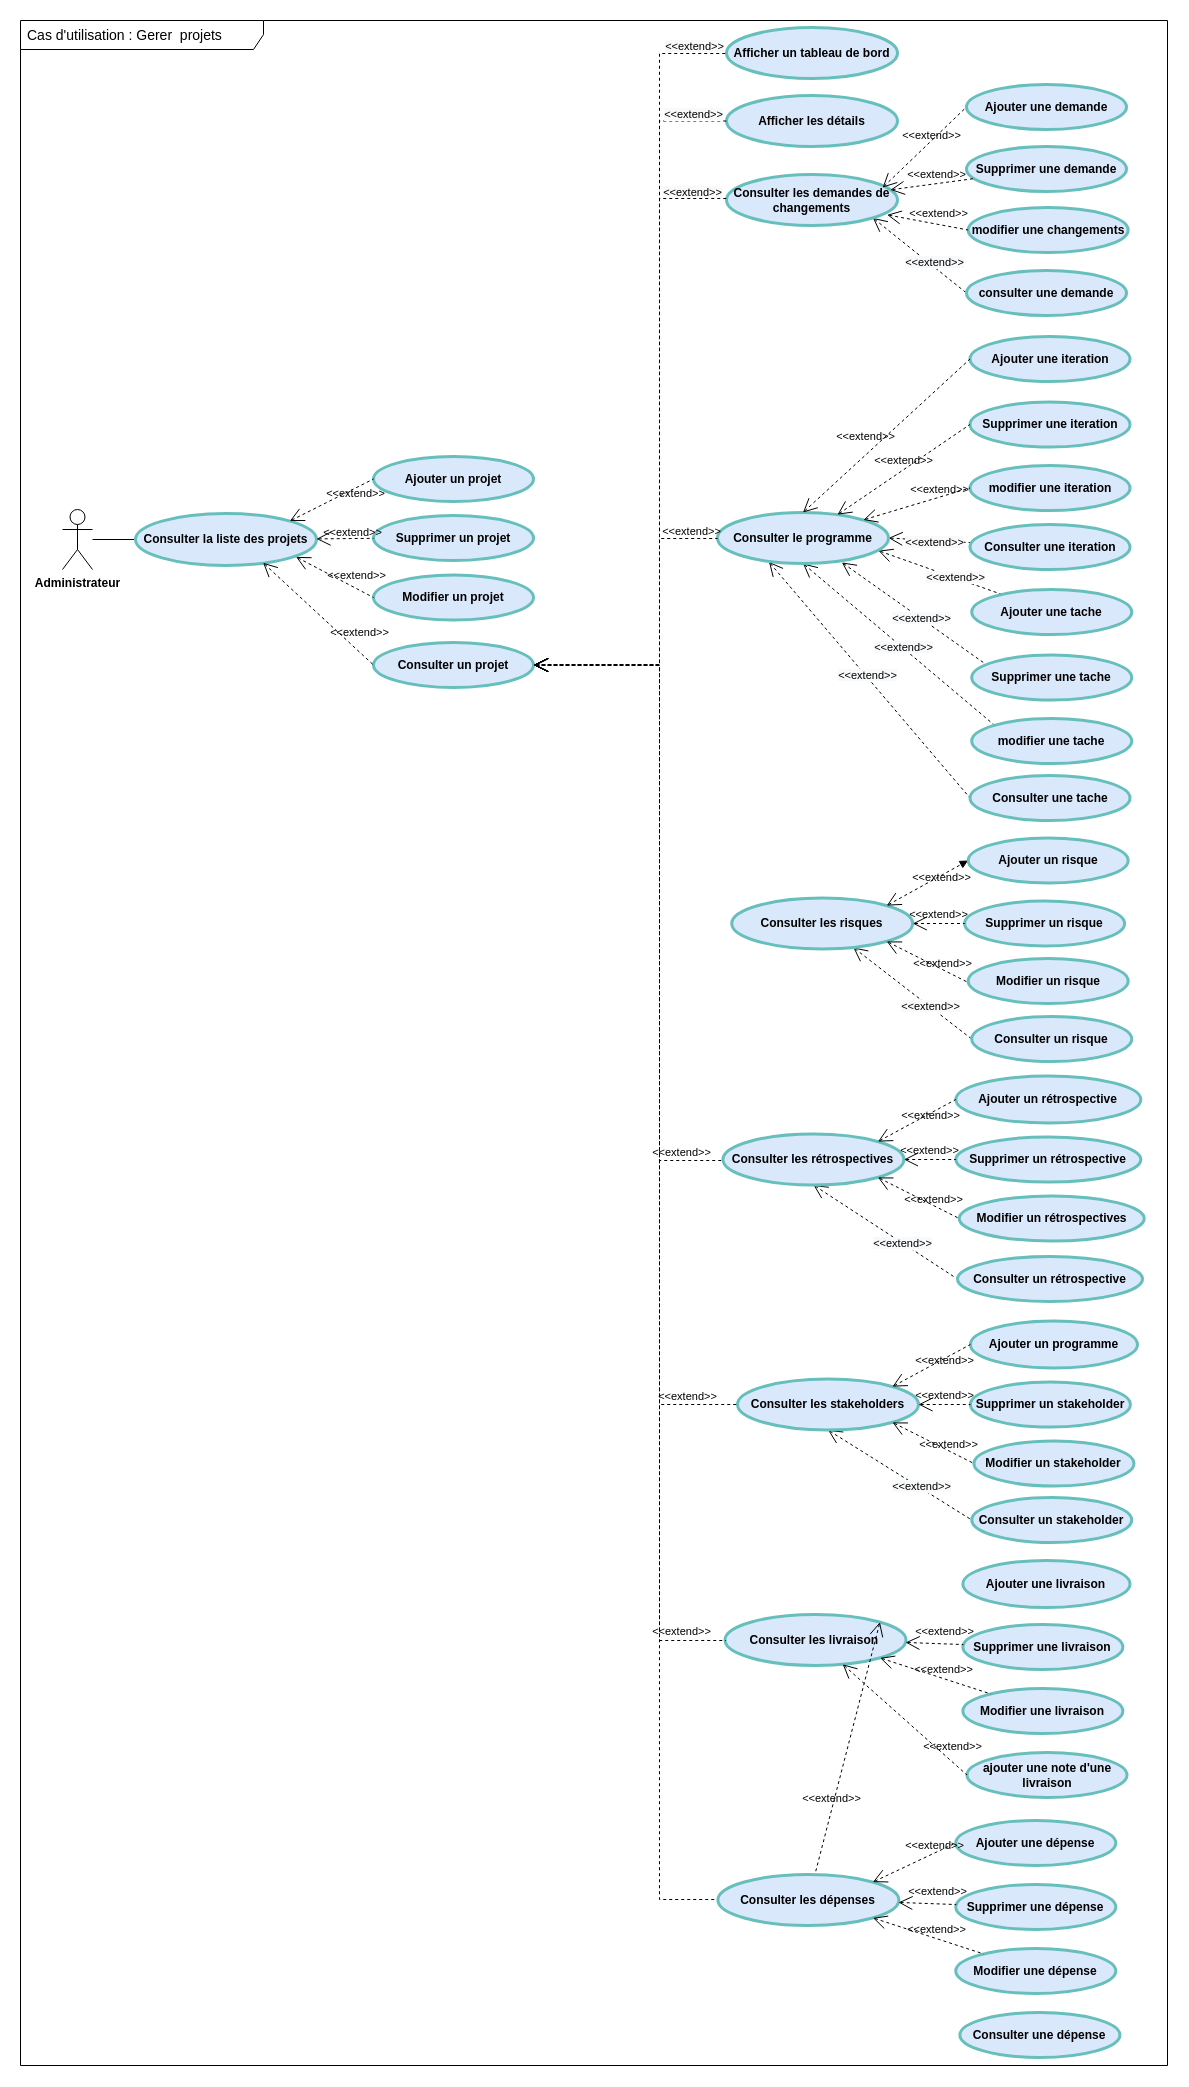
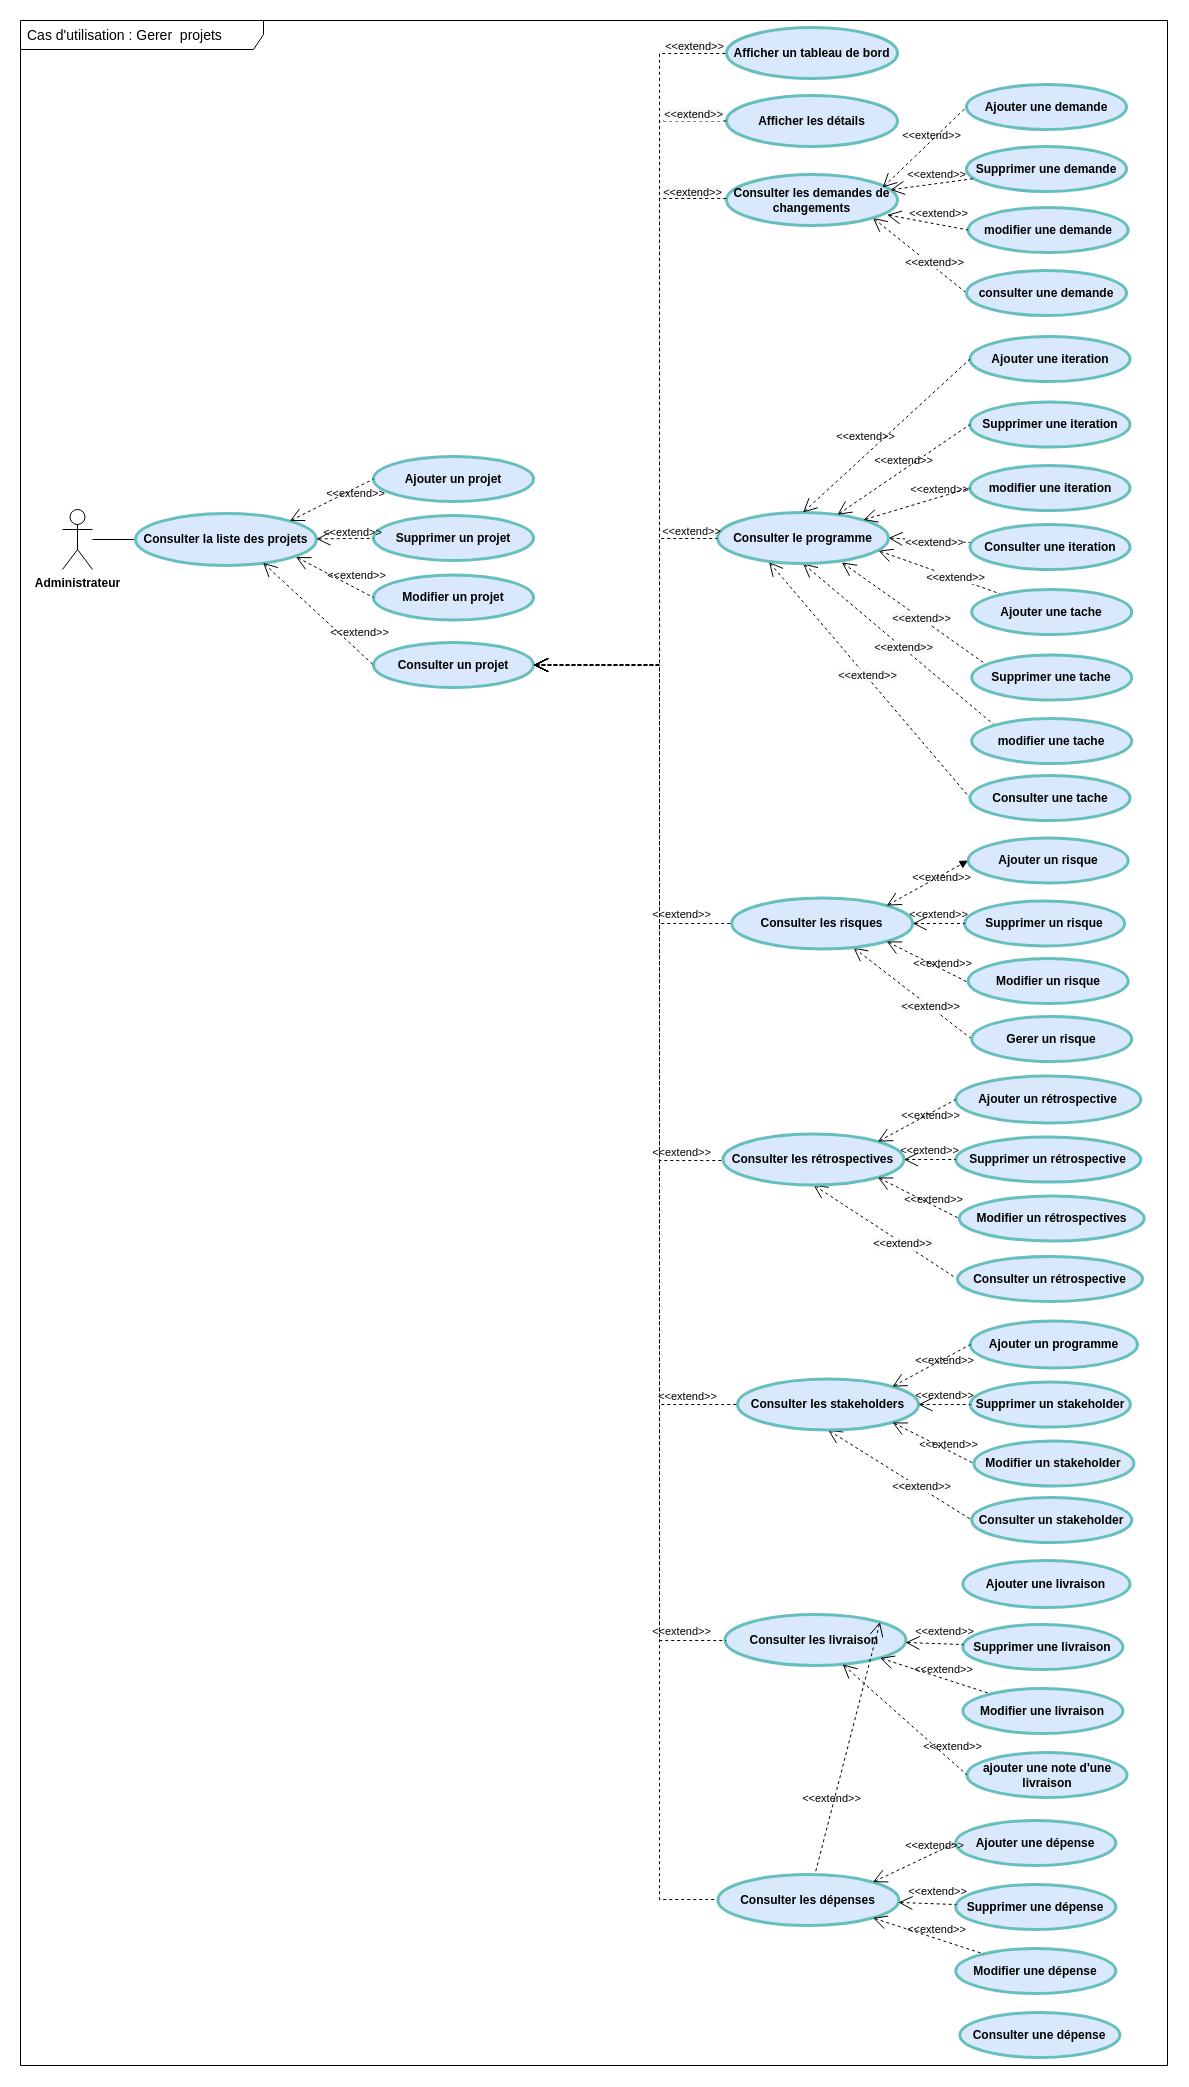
node "modifier une changements": label "modifier une changements" -> "modifier une demande"
edge "Consulter les risques" -> "Consulter un projet": added, label "<<extend>>"
node "Consulter un risque": label "Consulter un risque" -> "Gerer un risque"
